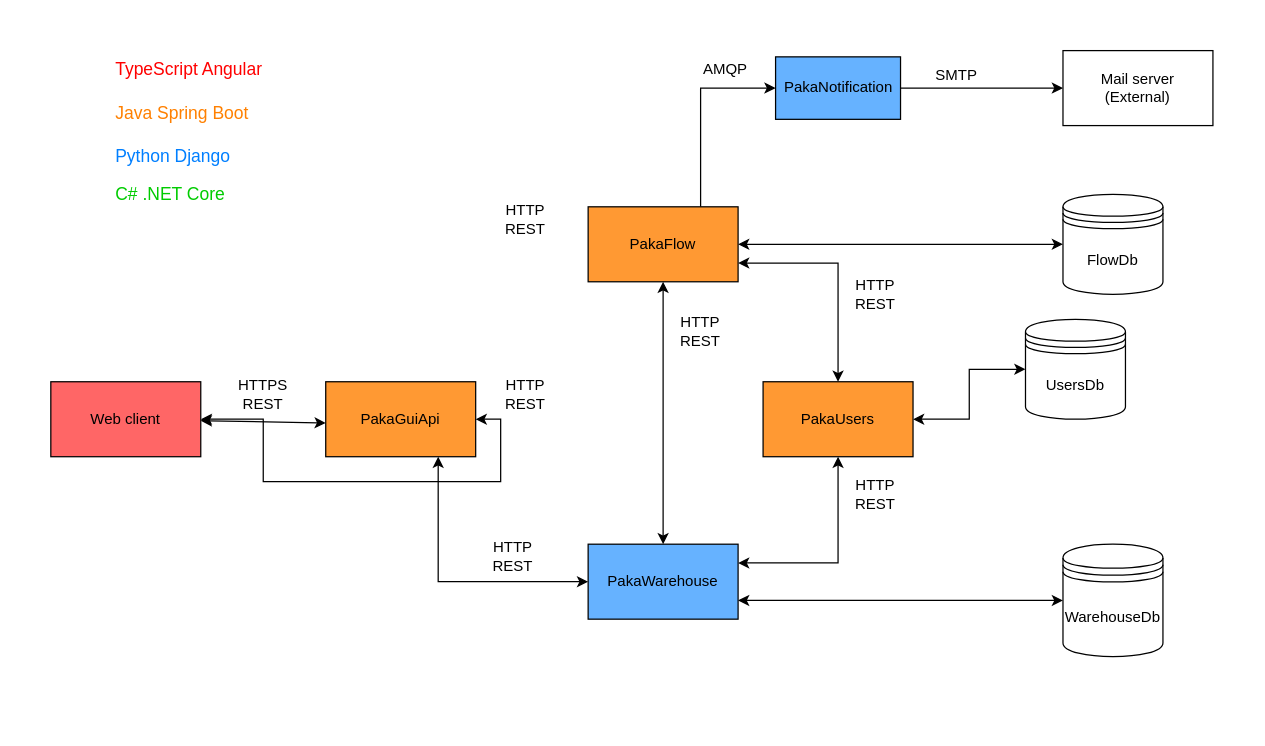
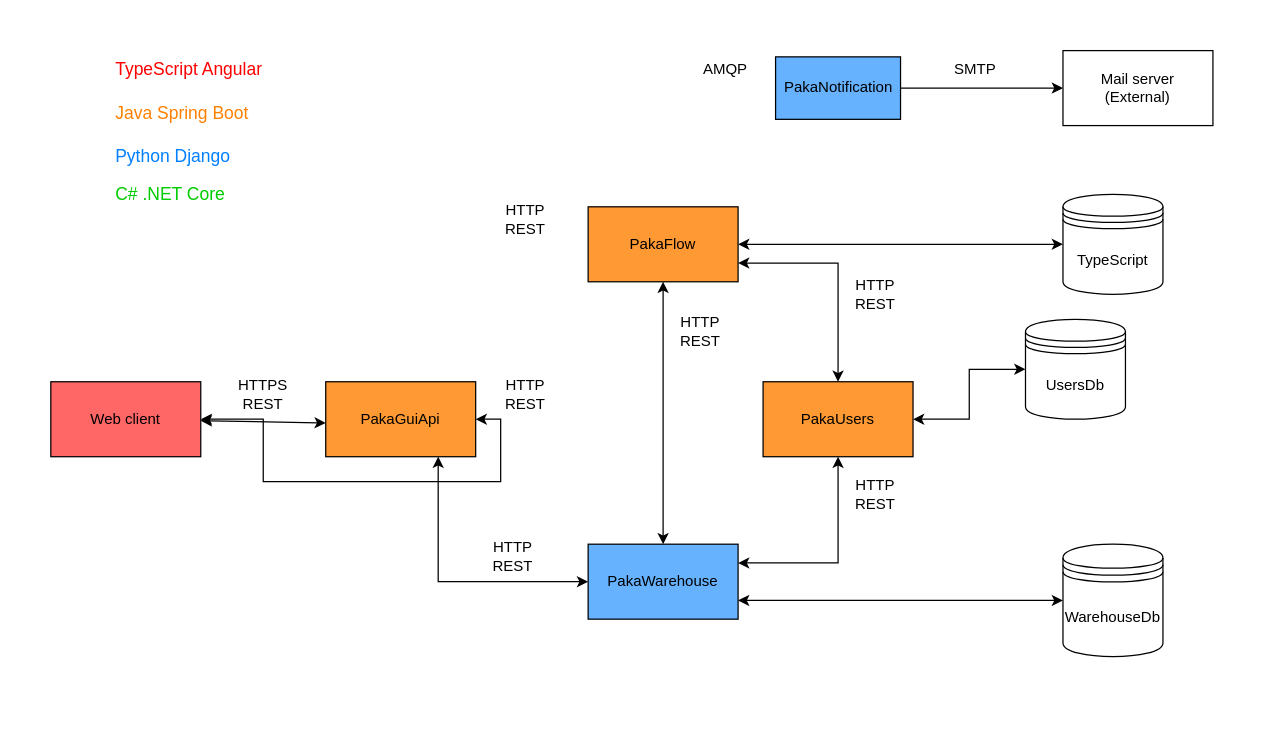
node "SMTP": moved (957, 76) -> (976, 69)
edge "PakaFlow" -> "PakaNotification": removed
node "FlowDb": label "FlowDb" -> "TypeScript"
